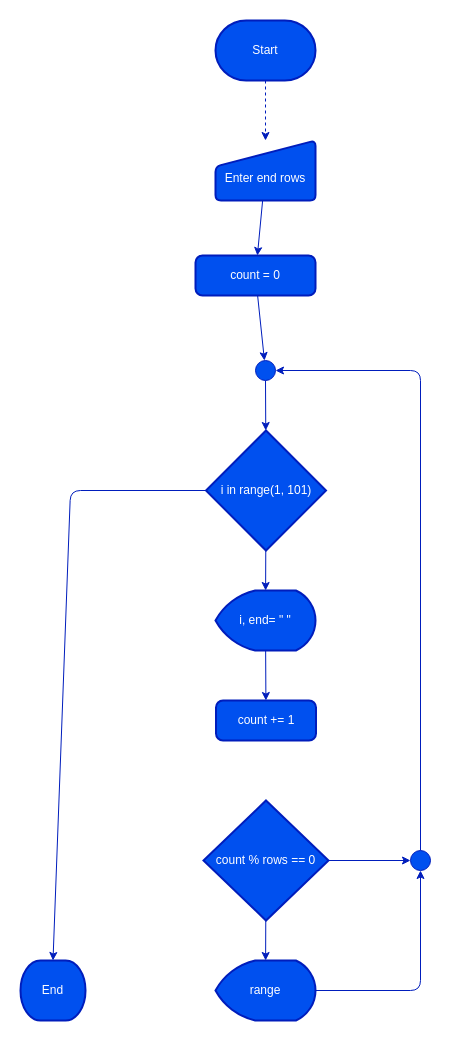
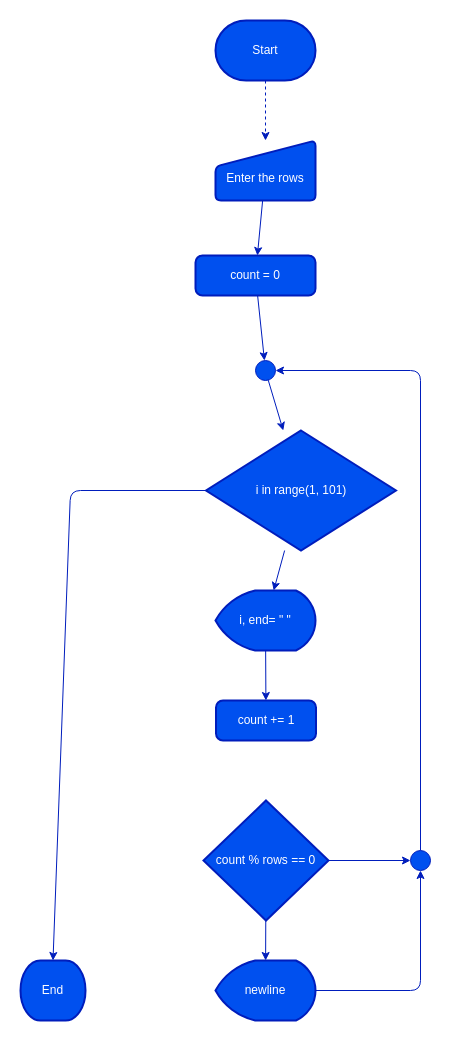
node "Enter end rows": label "Enter end rows" -> "Enter the rows"
node "i in range(1, 101)": size 120x120 -> 190x120
node "range": label "range" -> "newline"
